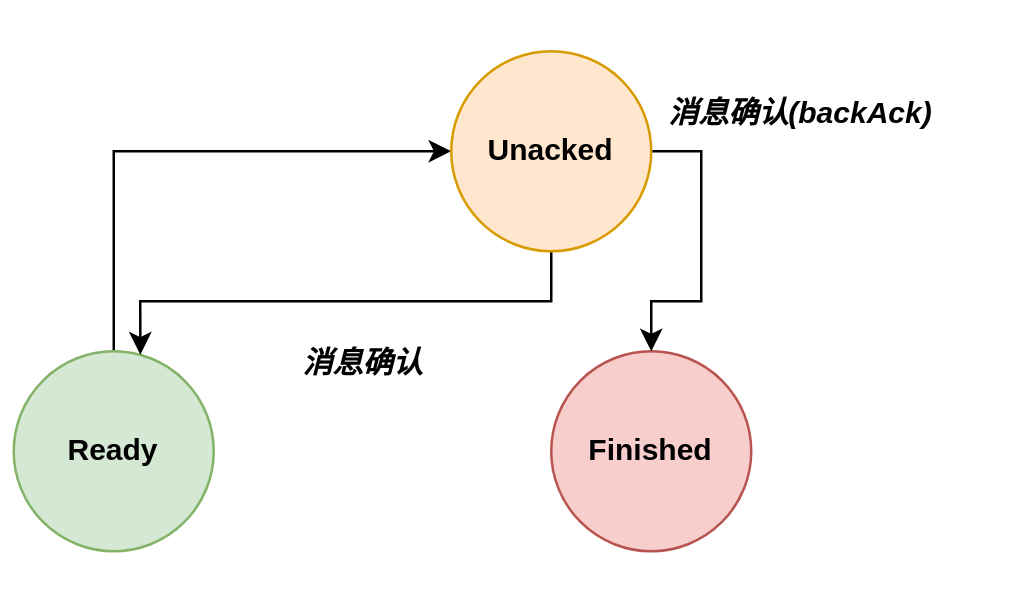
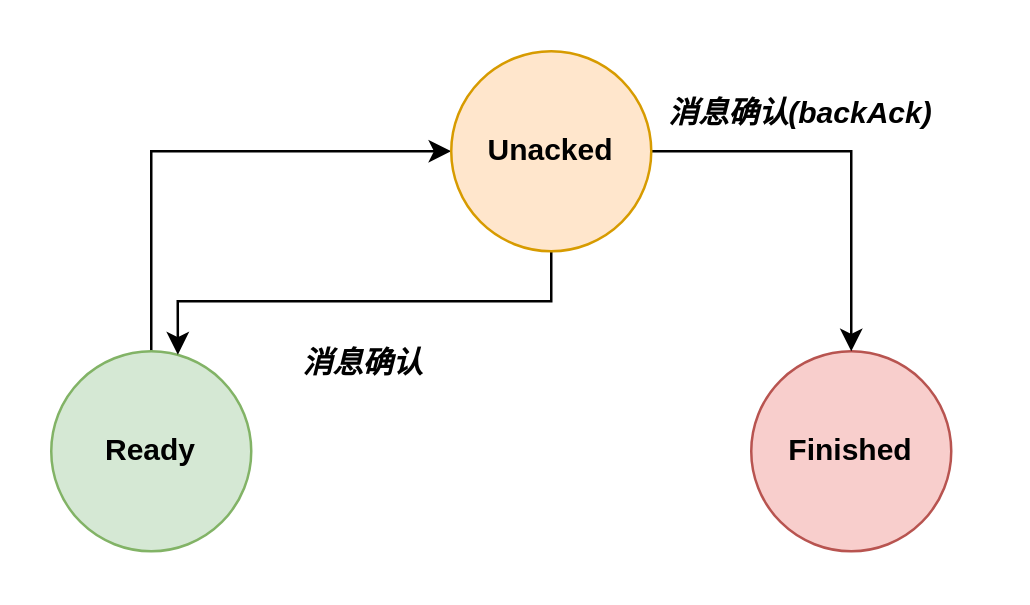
node "Ready": moved (114, 451) -> (151, 451)
node "Finished": moved (651, 451) -> (851, 451)
